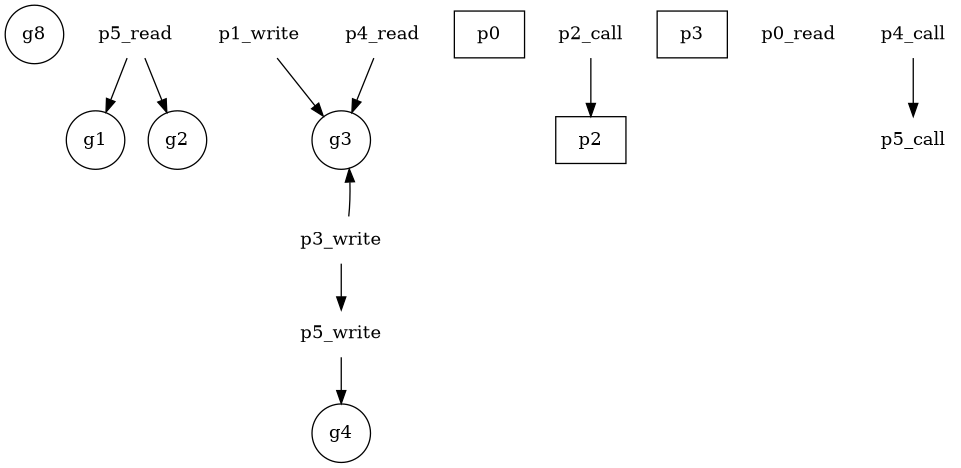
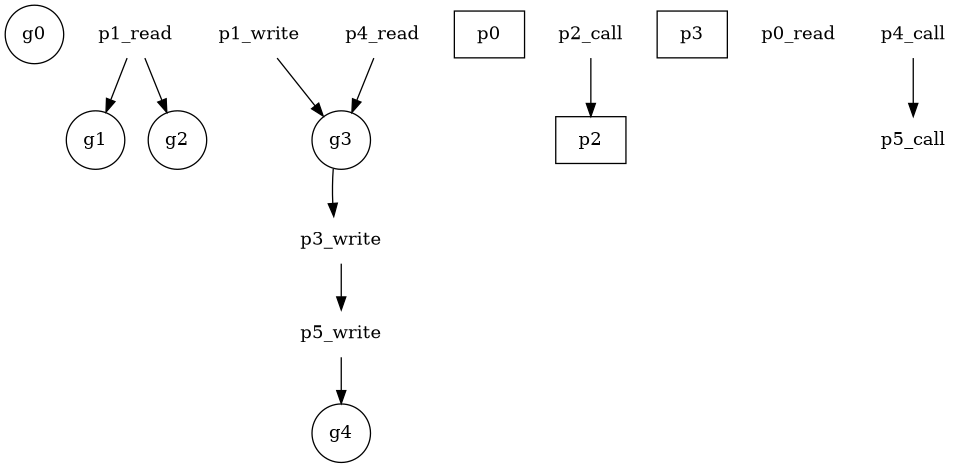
node "g8": label "g8" -> "g0"
node "p5_read": label "p5_read" -> "p1_read"
edge "p3_write" -> "g3": reversed
